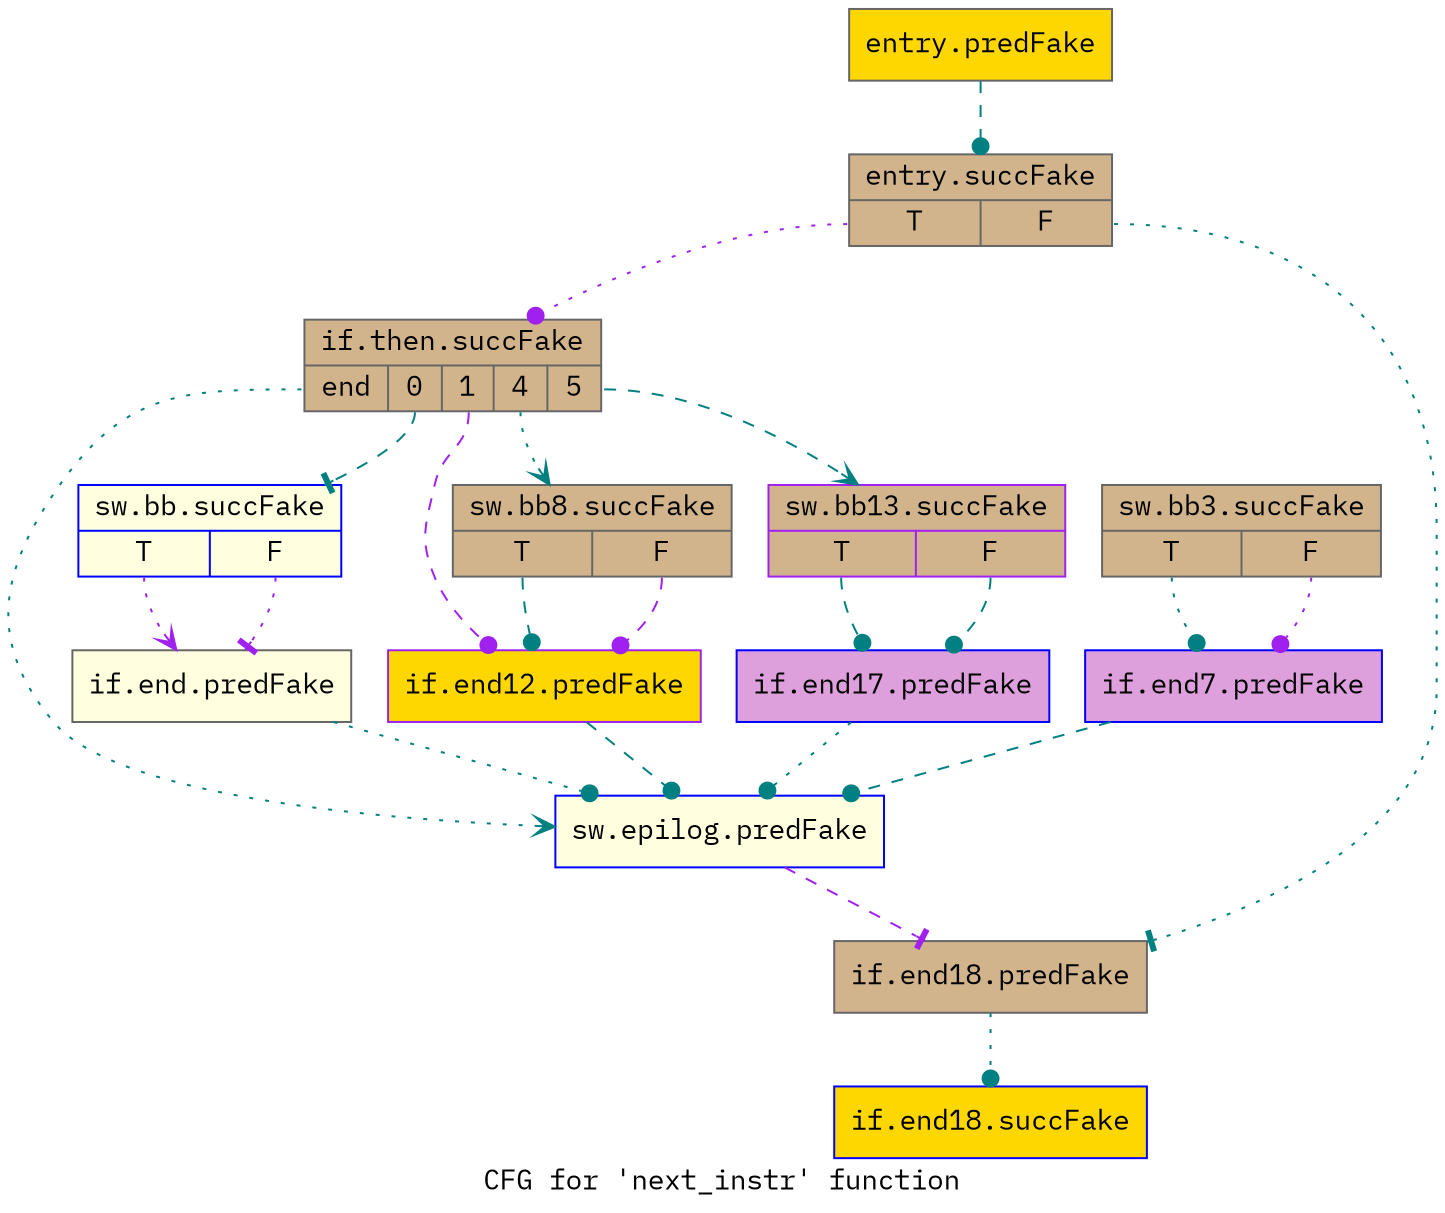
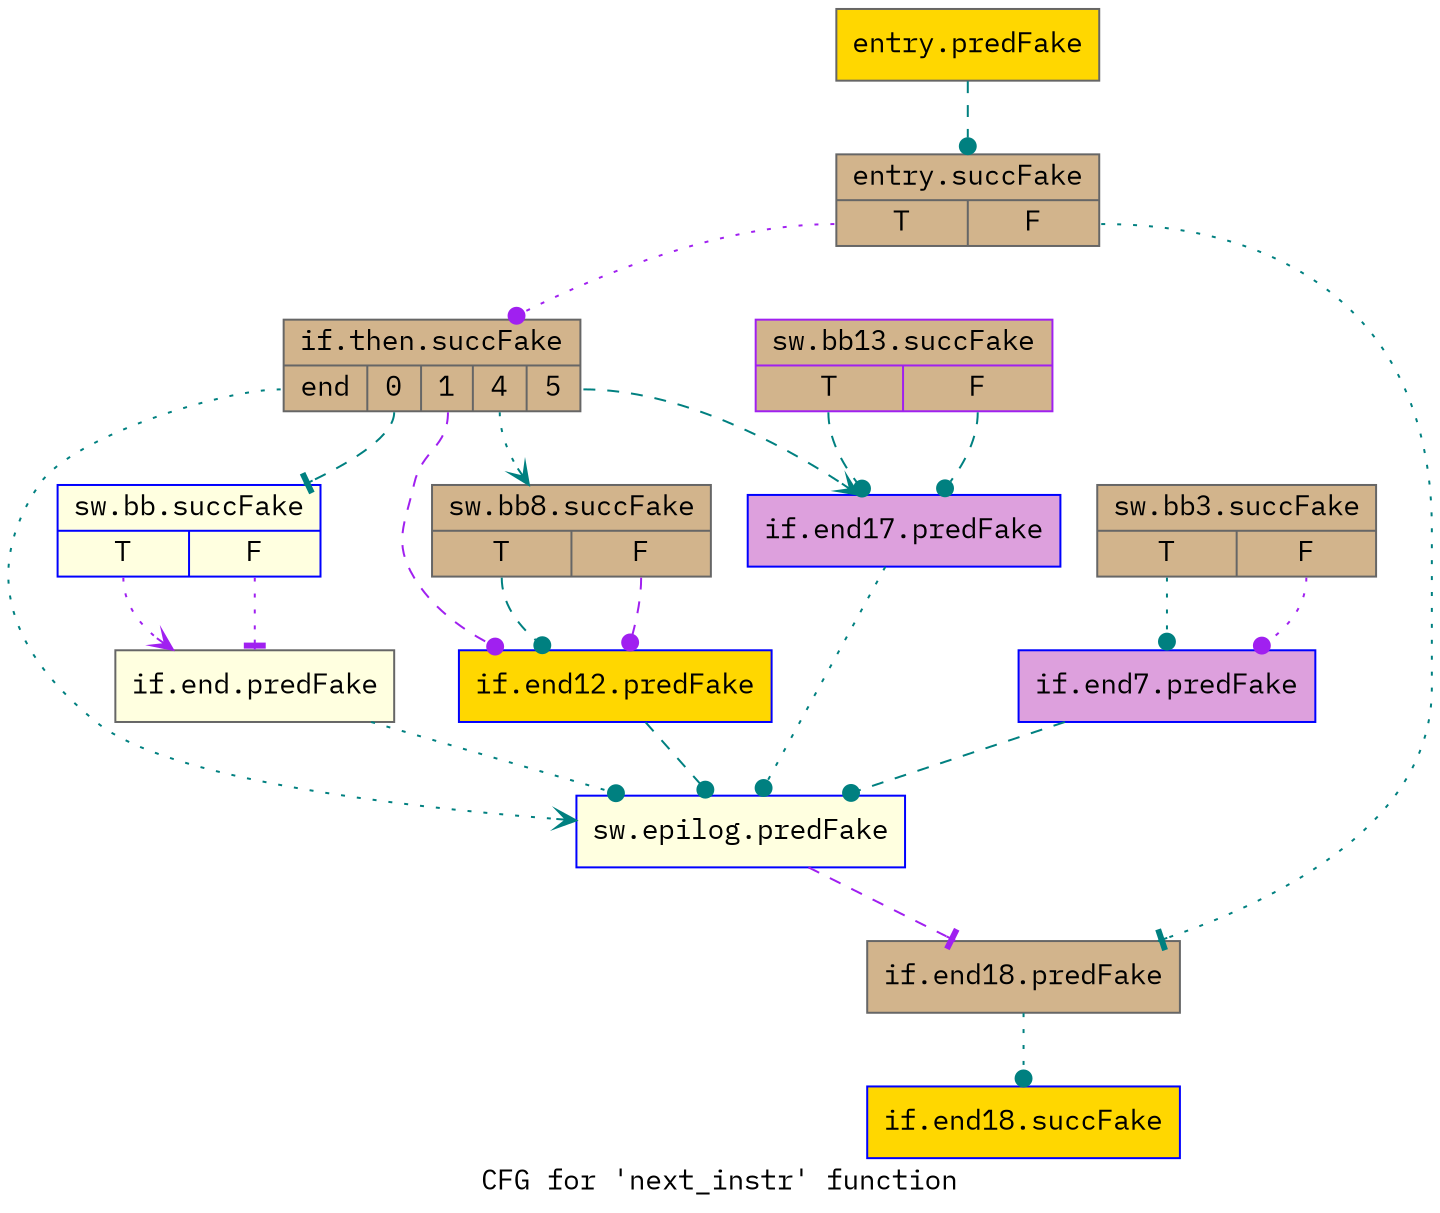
edge "if.then.succFake" -> "sw.bb13.succFake": now "if.then.succFake" -> "if.end17.predFake"
node "if.end12.predFake": color purple -> blue
